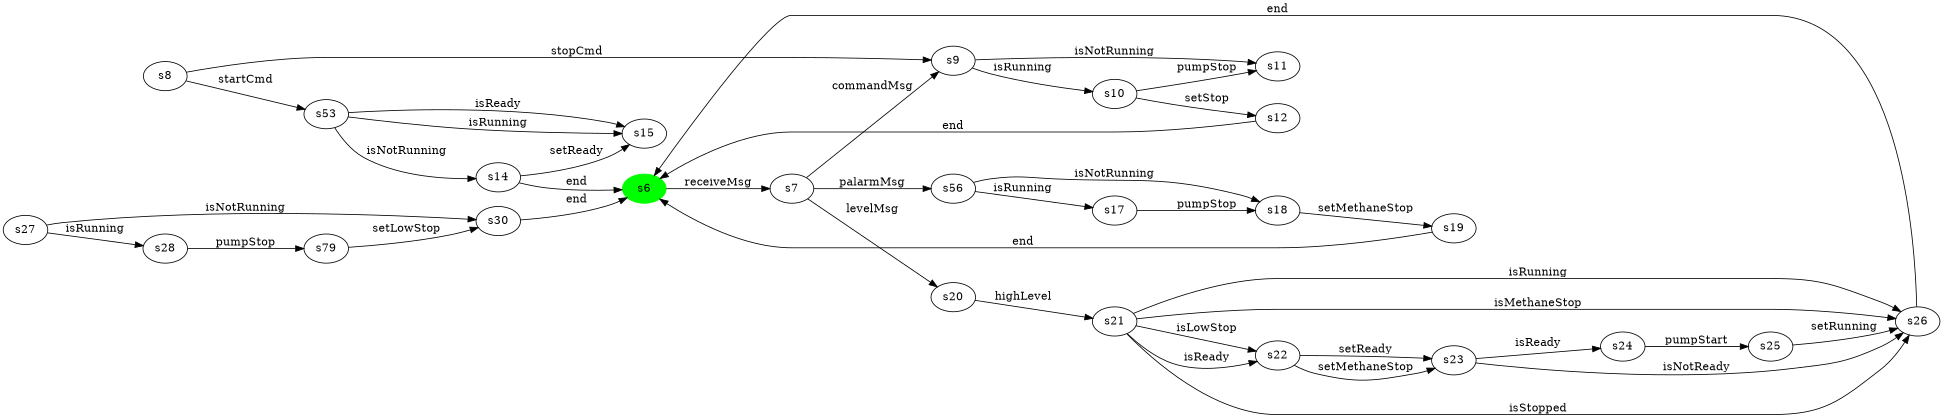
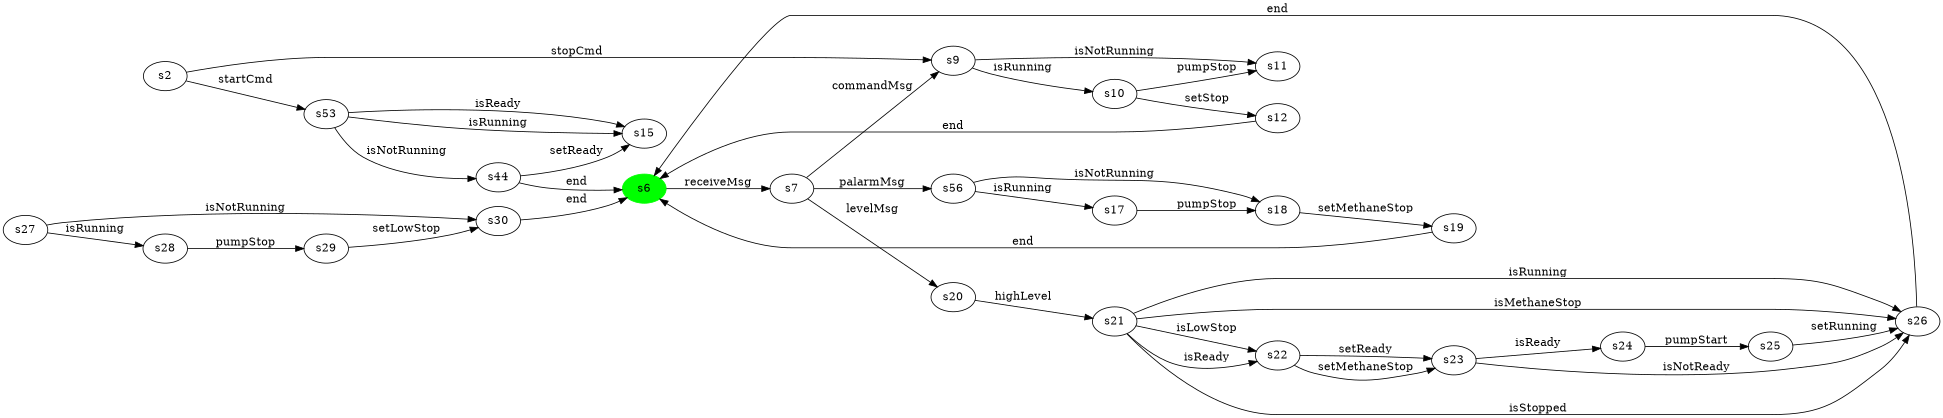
node "s8": label "s8" -> "s2"
node "s14": label "s14" -> "s44"
node "s79": label "s79" -> "s29"
